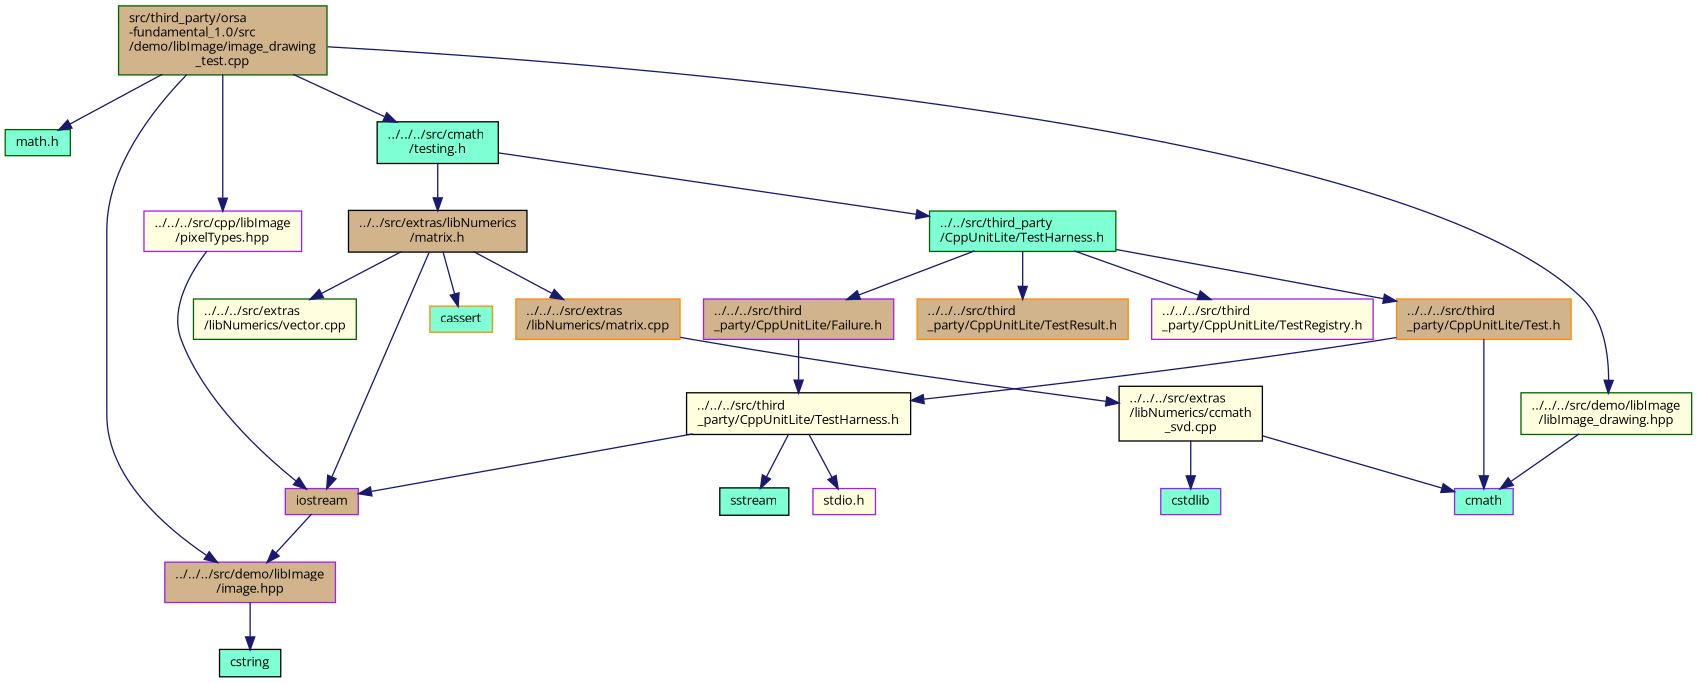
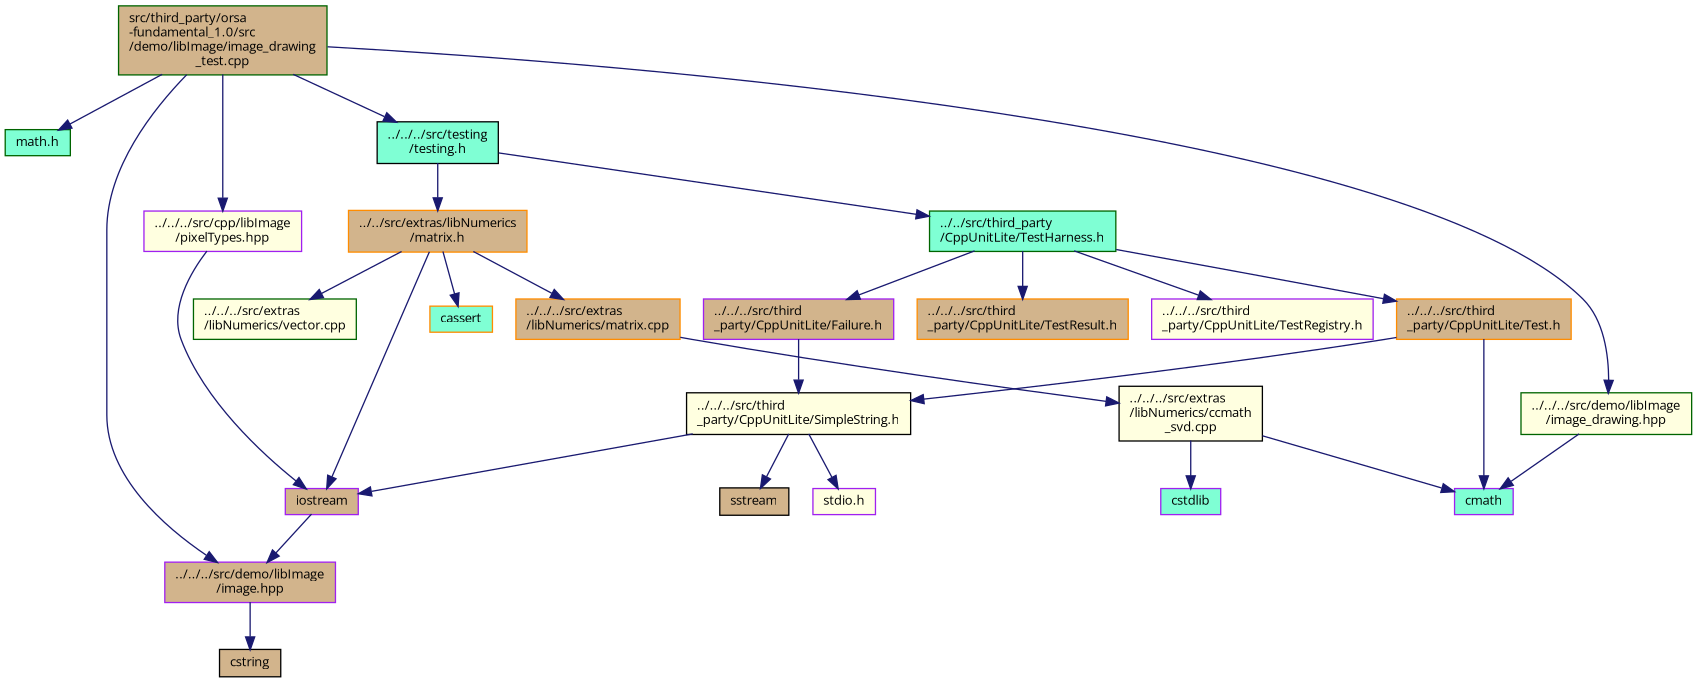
node "../../../src/cmath /testing.h": label "../../../src/cmath /testing.h" -> "../../../src/testing /testing.h"
node "../../src/extras/libNumerics /matrix.h": color black -> darkorange
node "../../../src/third _party/CppUnitLite/TestHarness.h": label "../../../src/third _party/CppUnitLite/TestHarness.h" -> "../../../src/third _party/CppUnitLite/SimpleString.h"
node "../../../src/demo/libImage /libImage_drawing.hpp": label "../../../src/demo/libImage /libImage_drawing.hpp" -> "../../../src/demo/libImage /image_drawing.hpp"
node "sstream": fillcolor aquamarine -> tan
node "cstring": fillcolor aquamarine -> tan
